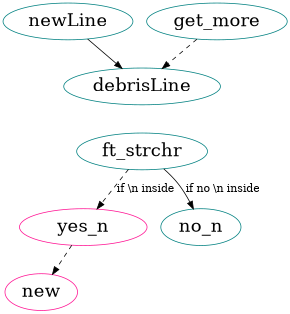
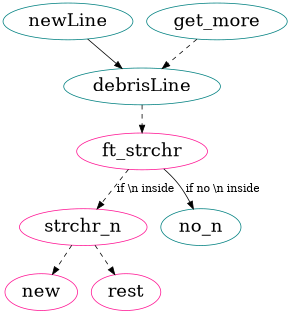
edge "debrisLine" -> "ft_strchr": added
node "ft_strchr": color teal -> deeppink
node "yes_n": label "yes_n" -> "strchr_n"
node "rest": added
